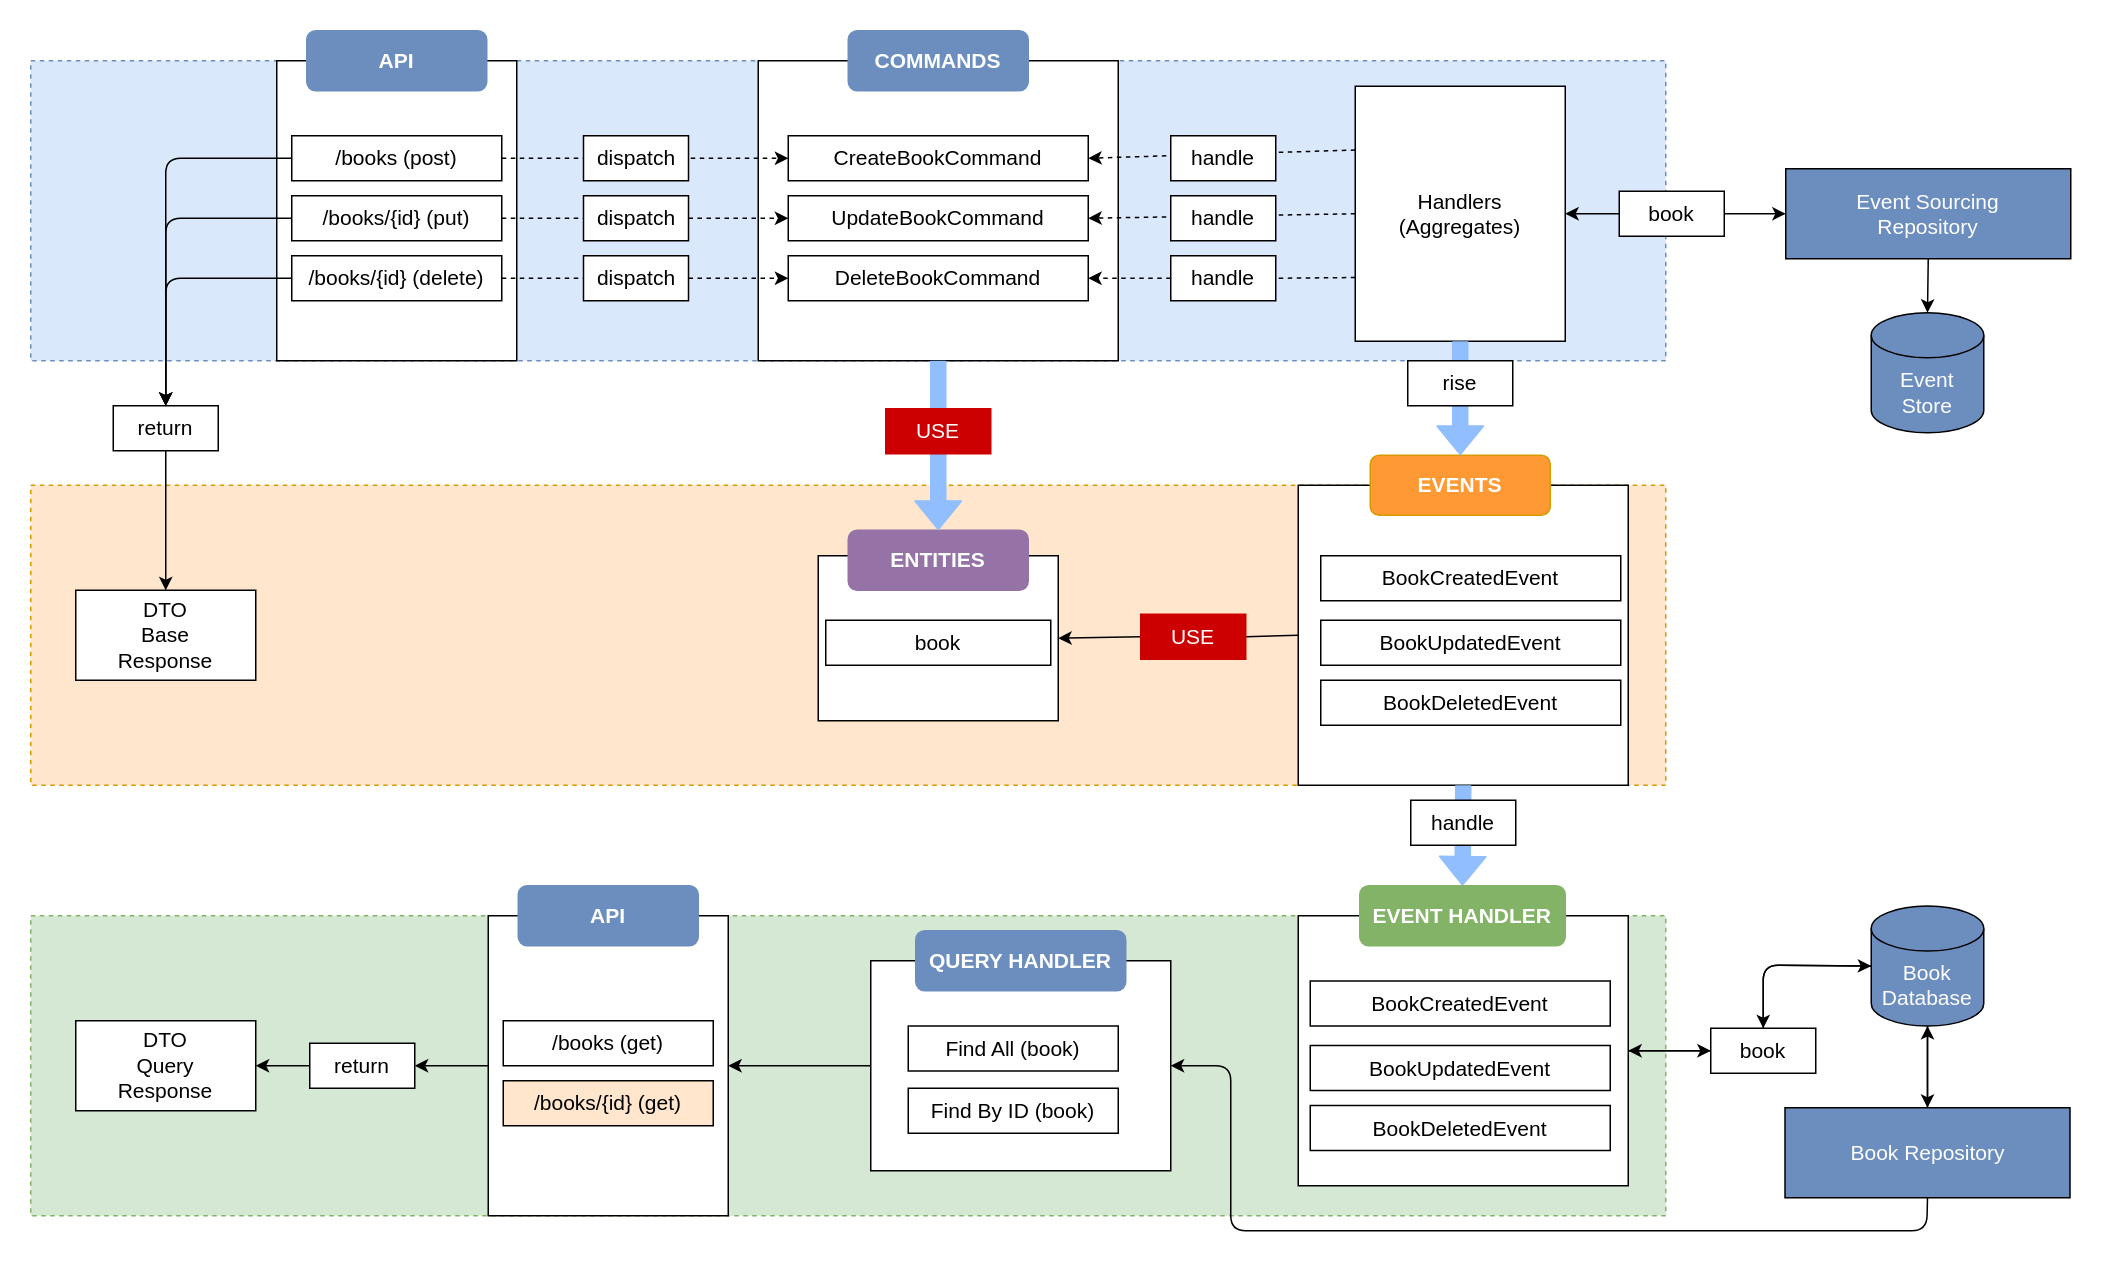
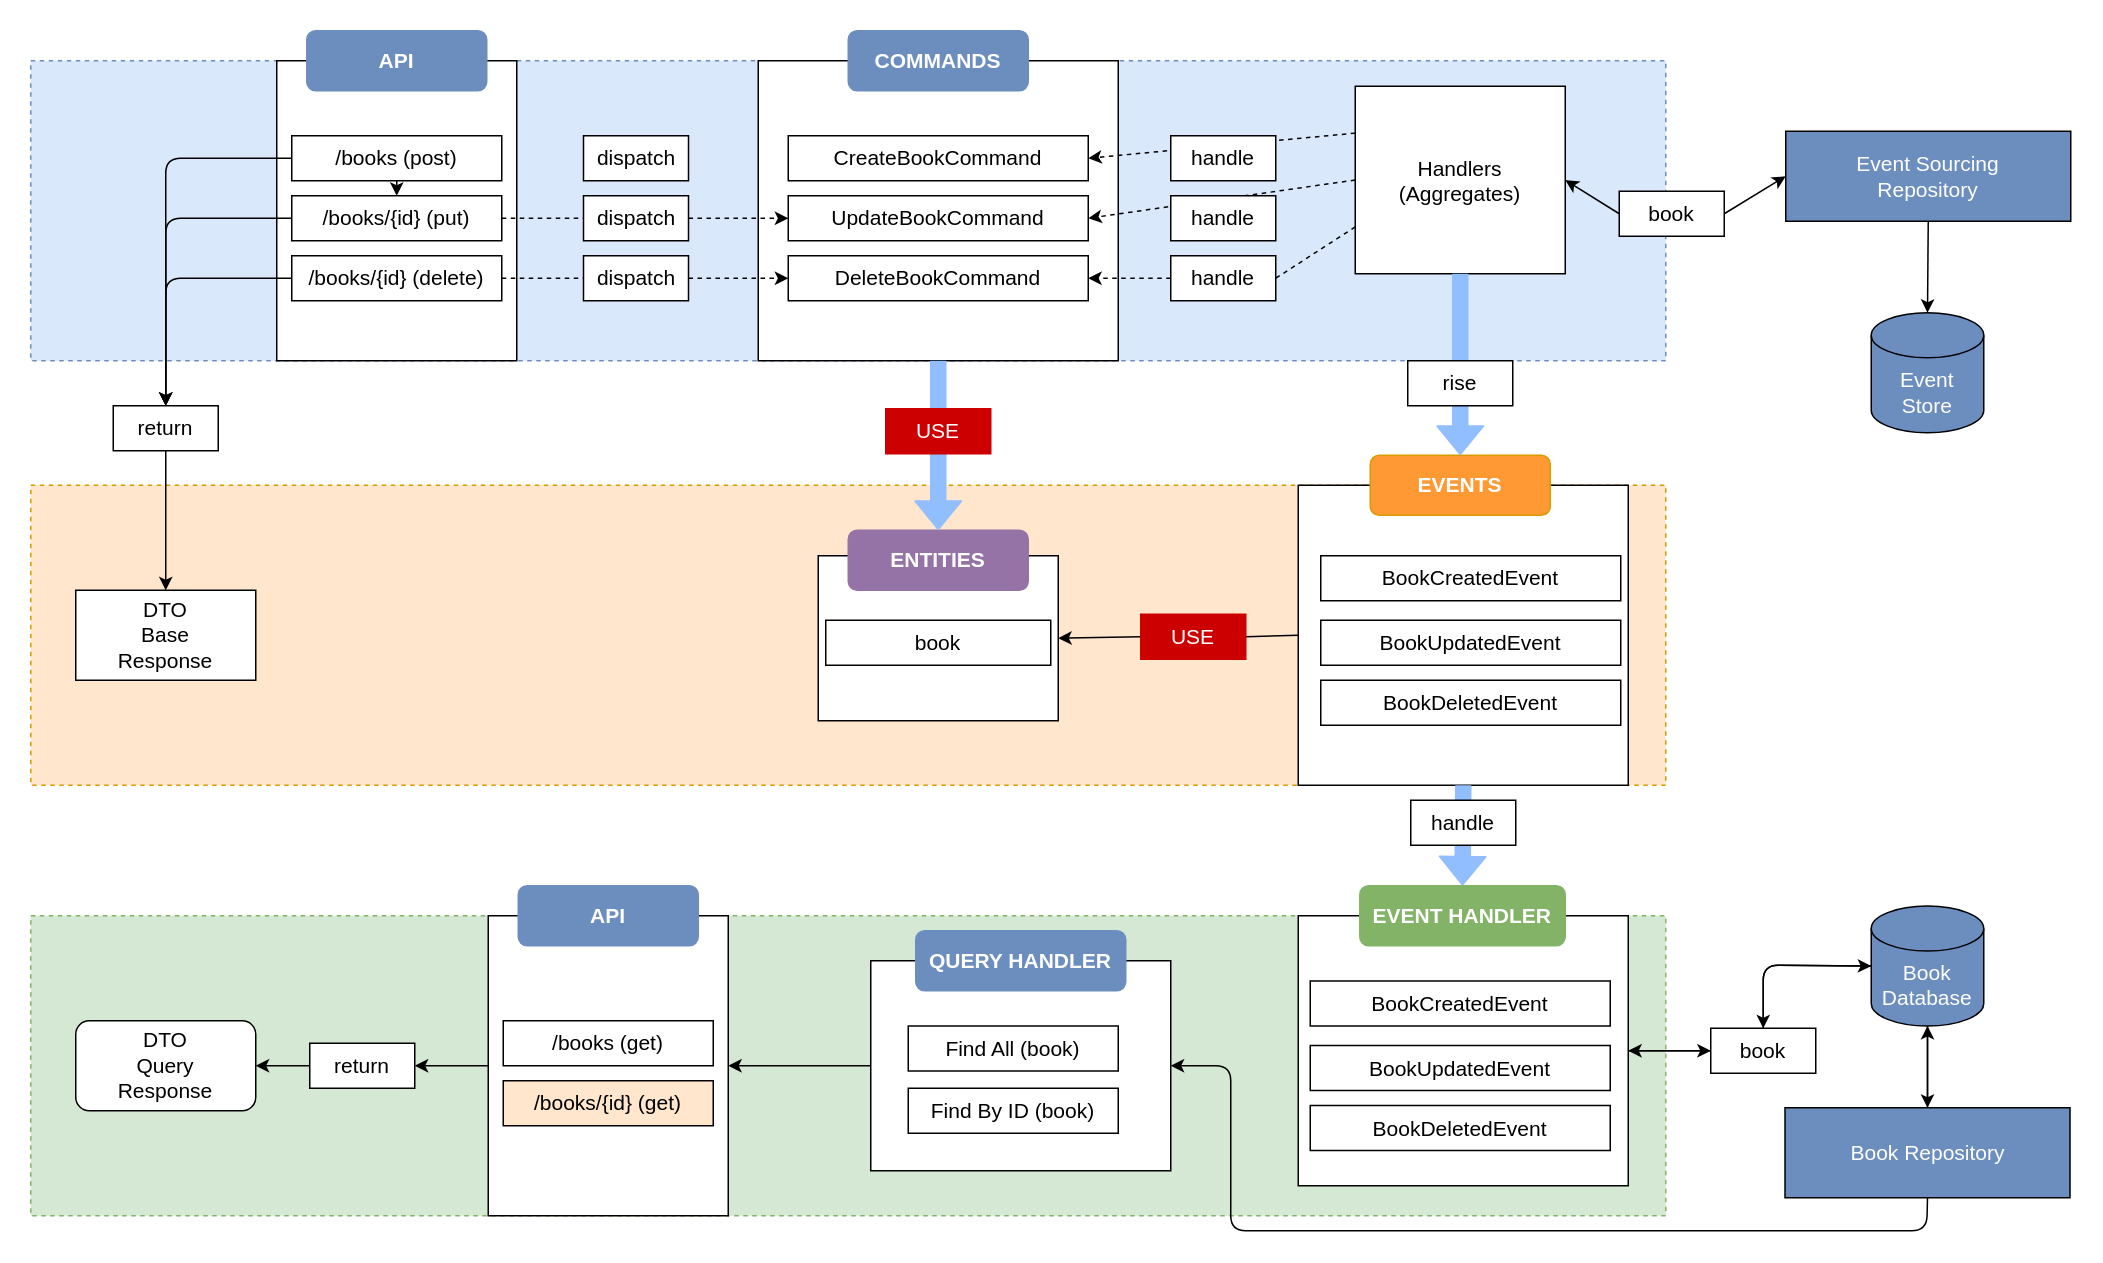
edge "/books (post)" -> "CreateBookCommand": now "/books (post)" -> "/books/{id} (put)"
node "Handlers (Aggregates)": size 210x255 -> 210x188
node "Event Sourcing Repository": moved (1928, 214) -> (1928, 176)
node "DTO Query Response": shape rectangle -> rounded rectangle
